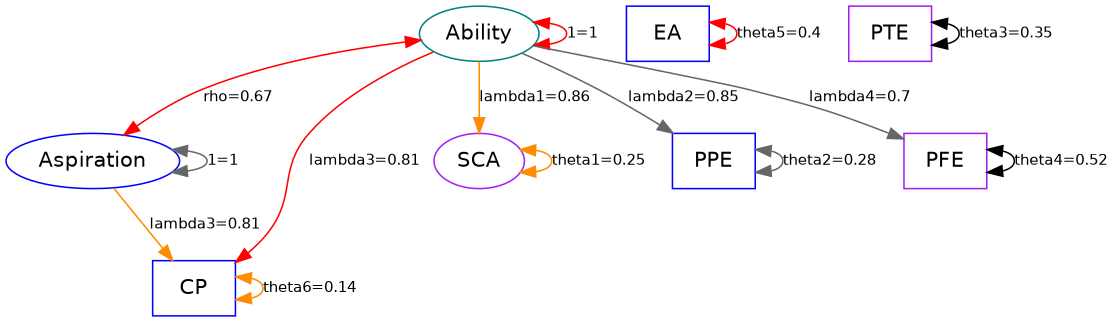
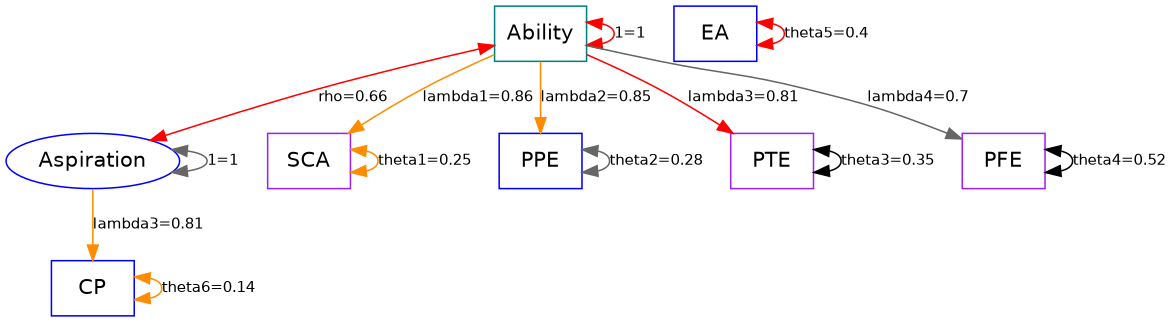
node "Ability": shape ellipse -> box
edge "Ability" -> "PPE": color gray40 -> darkorange
edge "Ability" -- "Aspiration": label "rho=0.67" -> "rho=0.66"
edge "Ability" -> "CP": now "Ability" -> "PTE"
node "SCA": shape ellipse -> box
